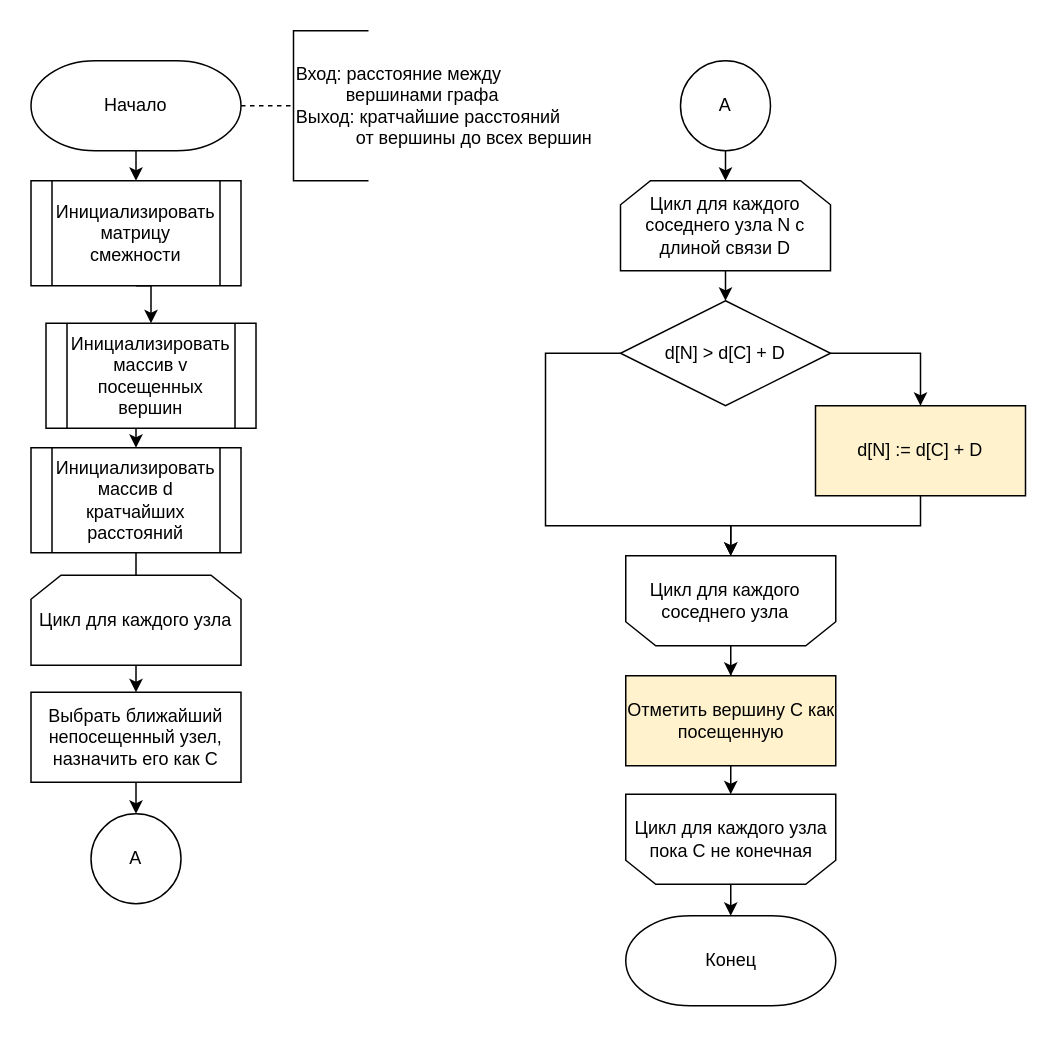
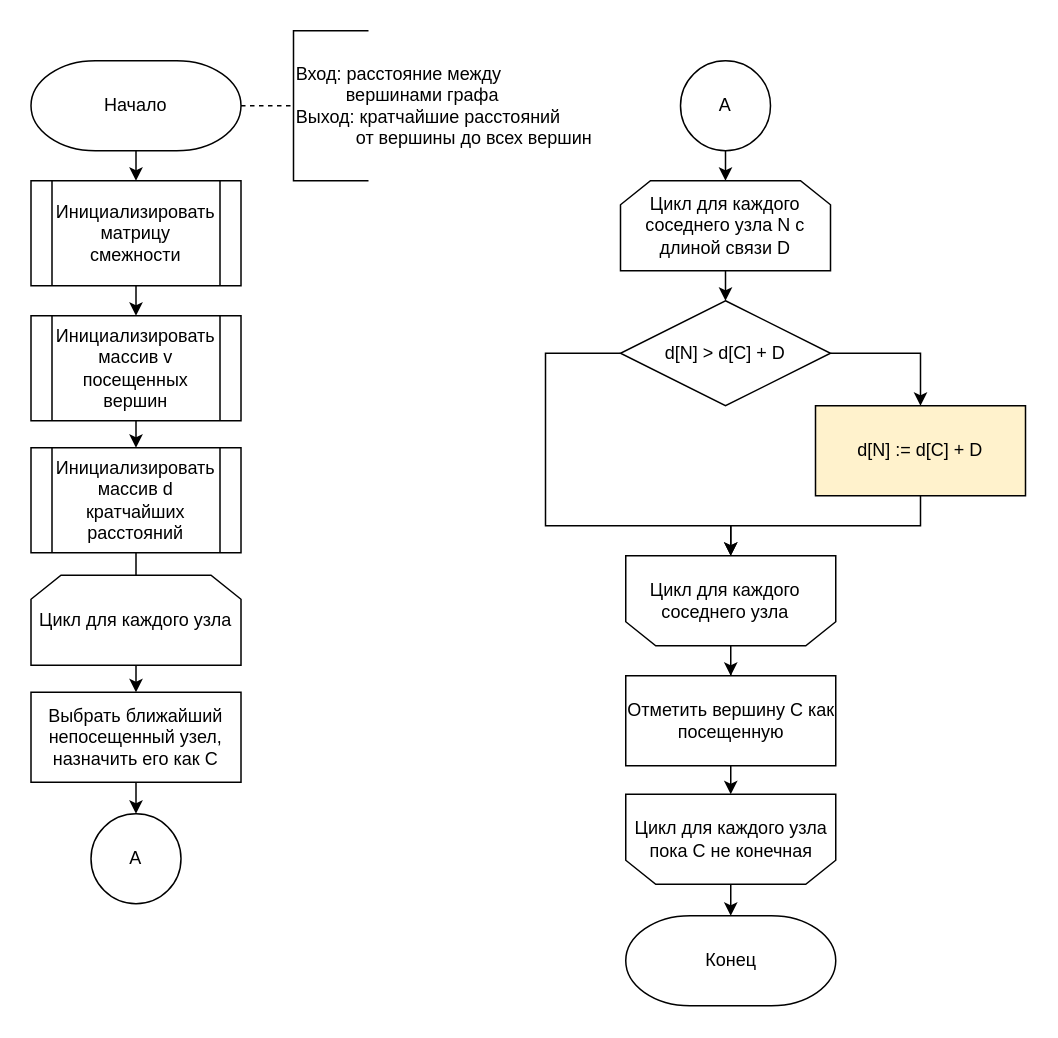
node "Инициализировать массив v посещенных вершин": moved (151, 376) -> (136, 368)
node "Отметить вершину С как посещенную": fillcolor #fff2cc -> #ffffff
